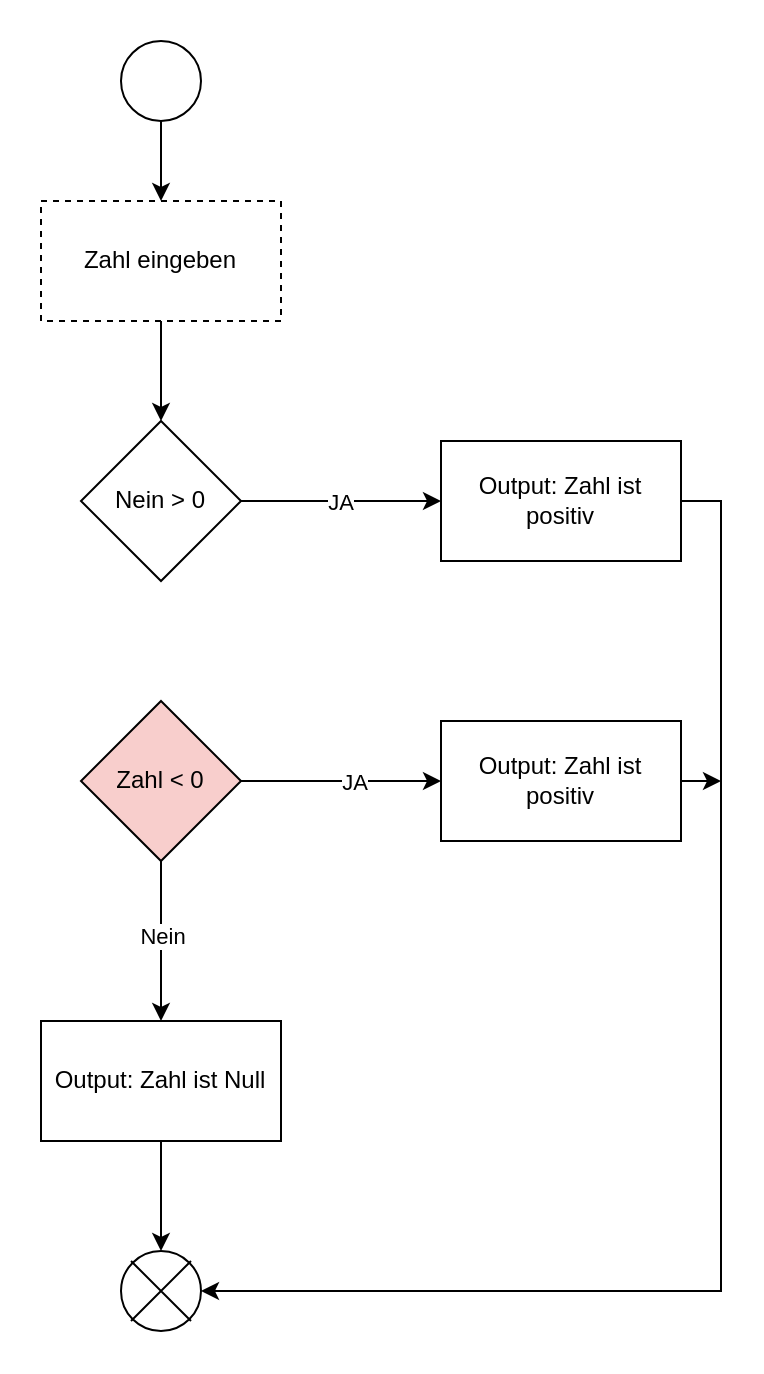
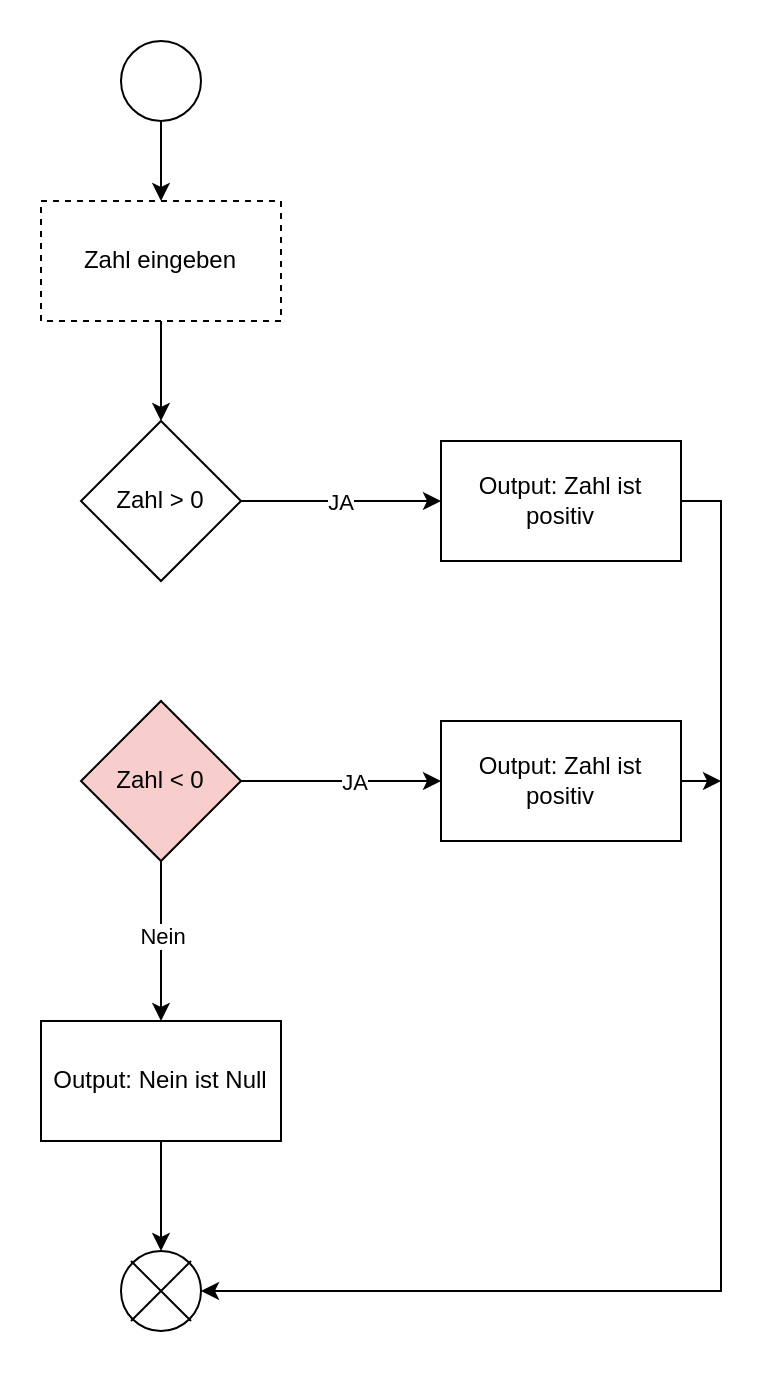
node "Nein > 0": label "Nein > 0" -> "Zahl > 0"
node "Output: Zahl ist Null": label "Output: Zahl ist Null" -> "Output: Nein ist Null"
